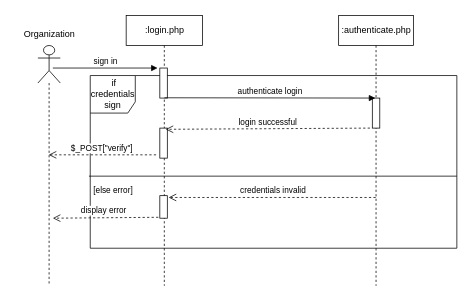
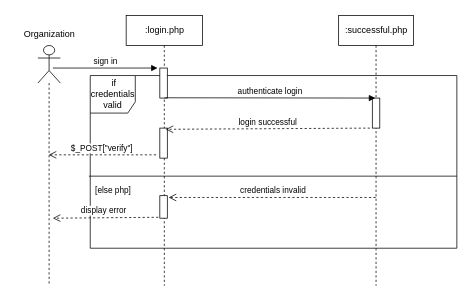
node ":authenticate.php": label ":authenticate.php" -> ":successful.php"
node "if credentials sign": label "if credentials sign" -> "if credentials valid"
node "[else error]": label "[else error]" -> "[else php]"
